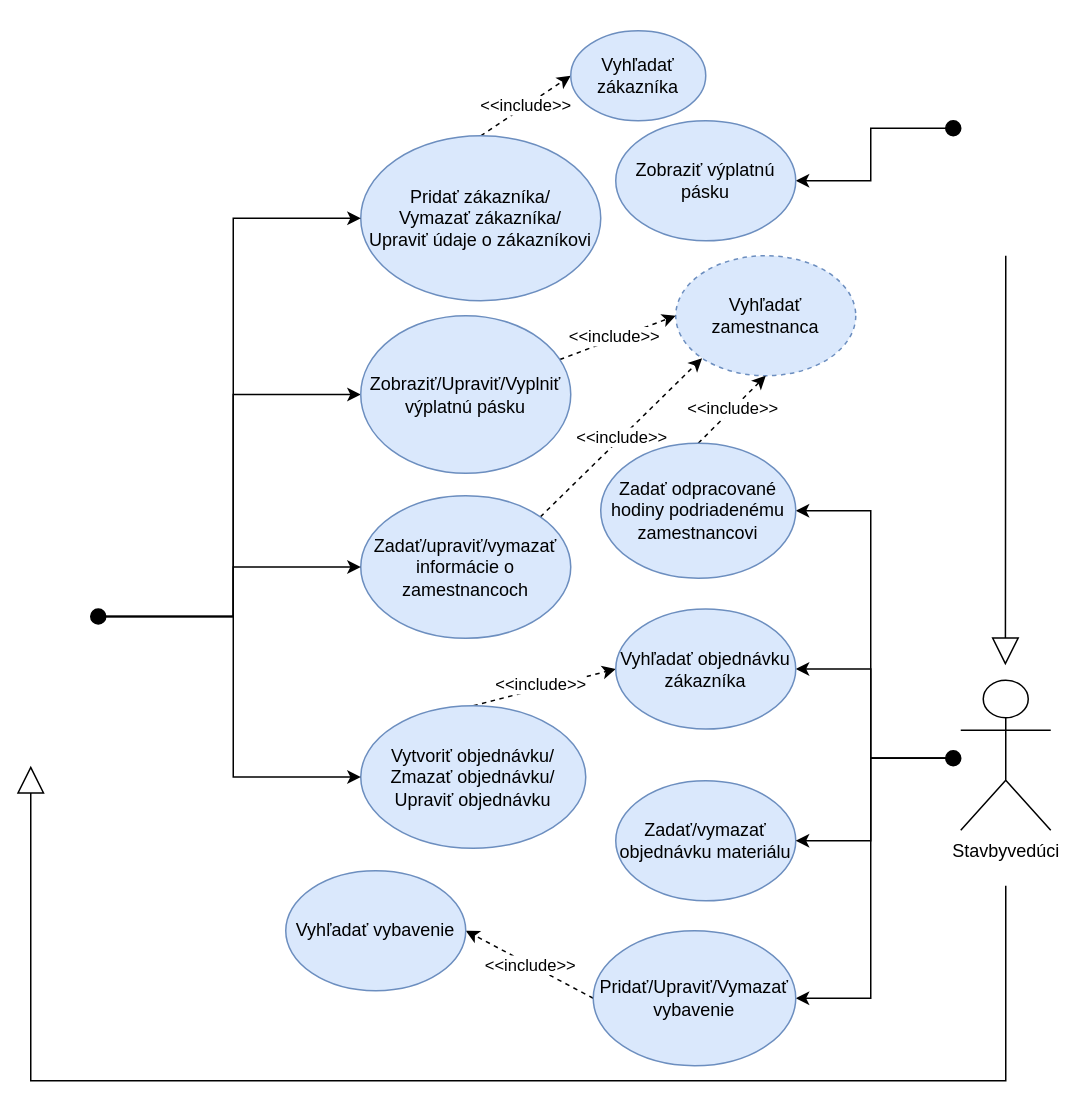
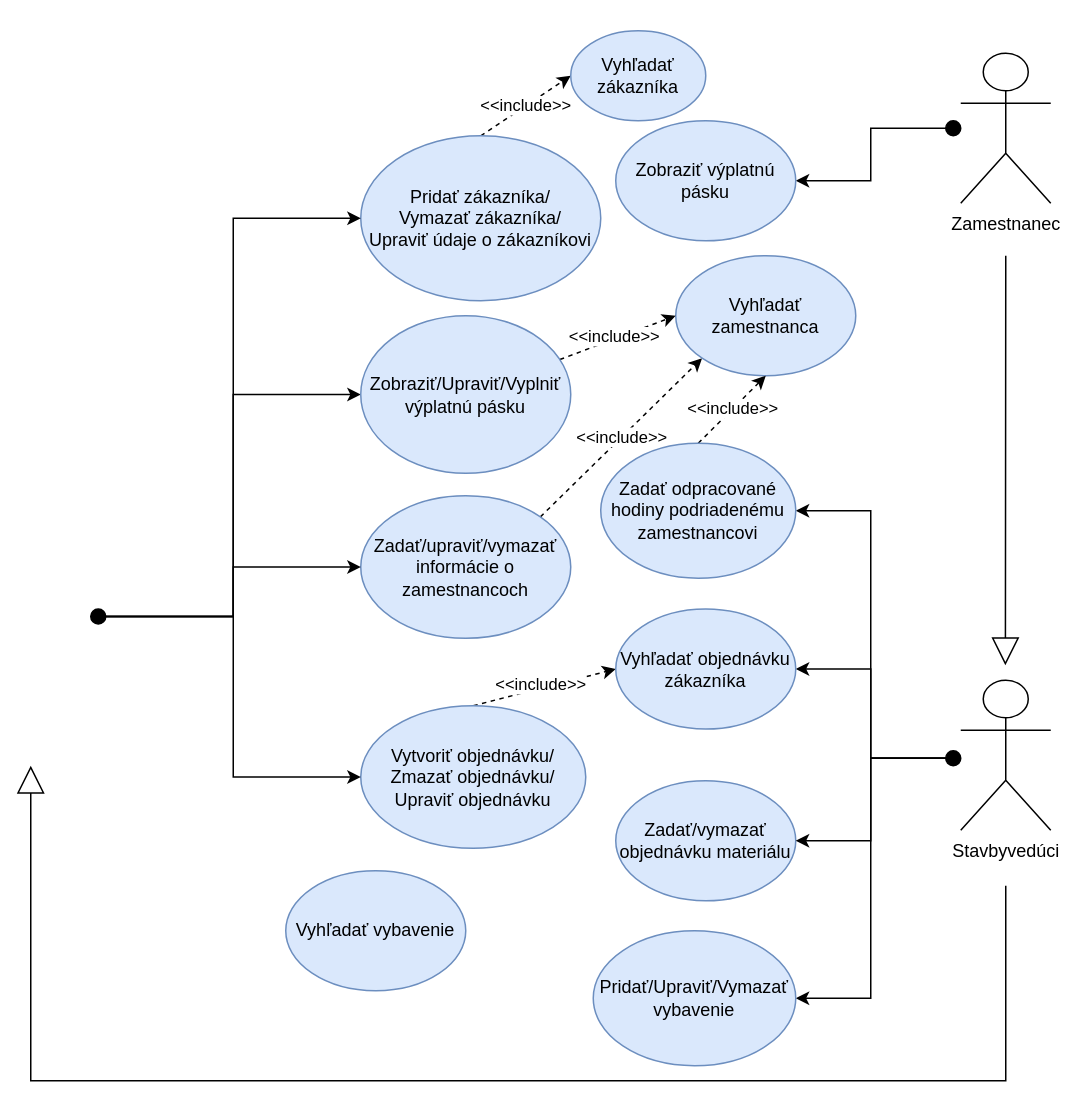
node "Zamestnanec": added
node "Vyhľadať zamestnanca": style dashed -> solid
edge "Pridať/Upraviť/Vymazať vybavenie" -> "Vyhľadať vybavenie": removed, label "<<include>>"
